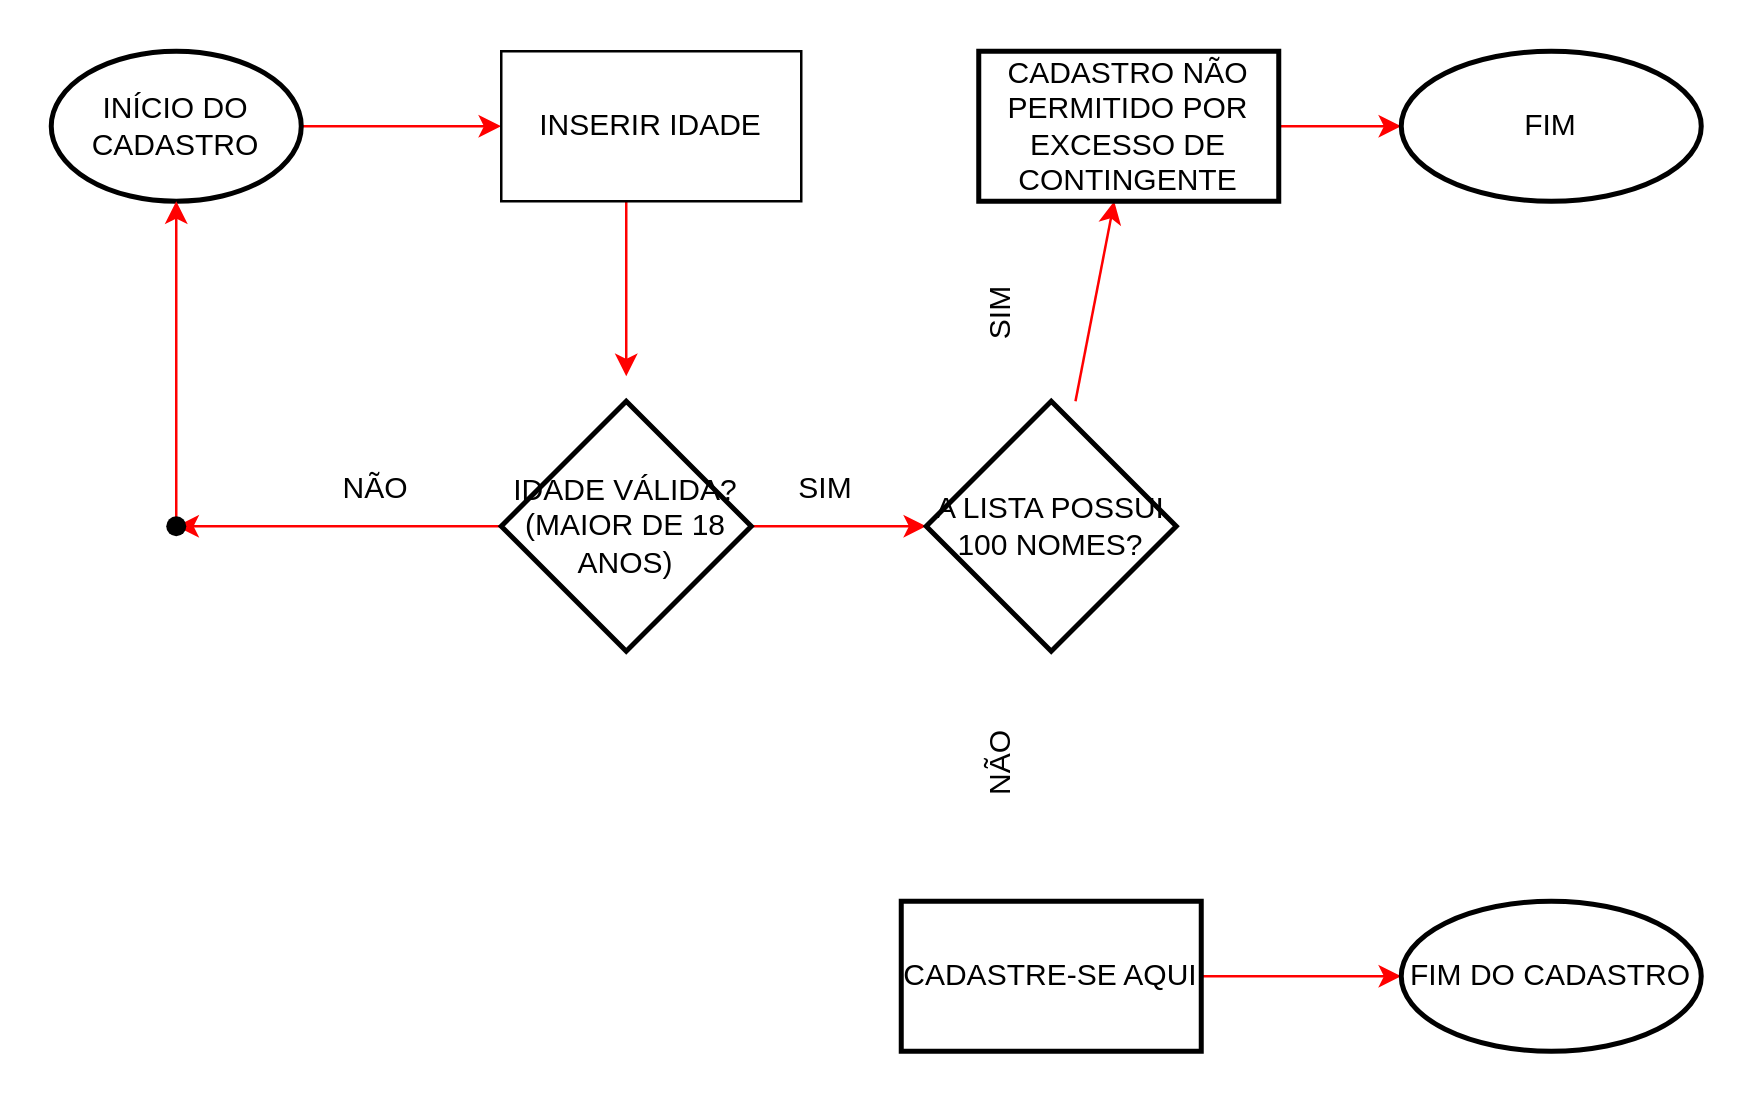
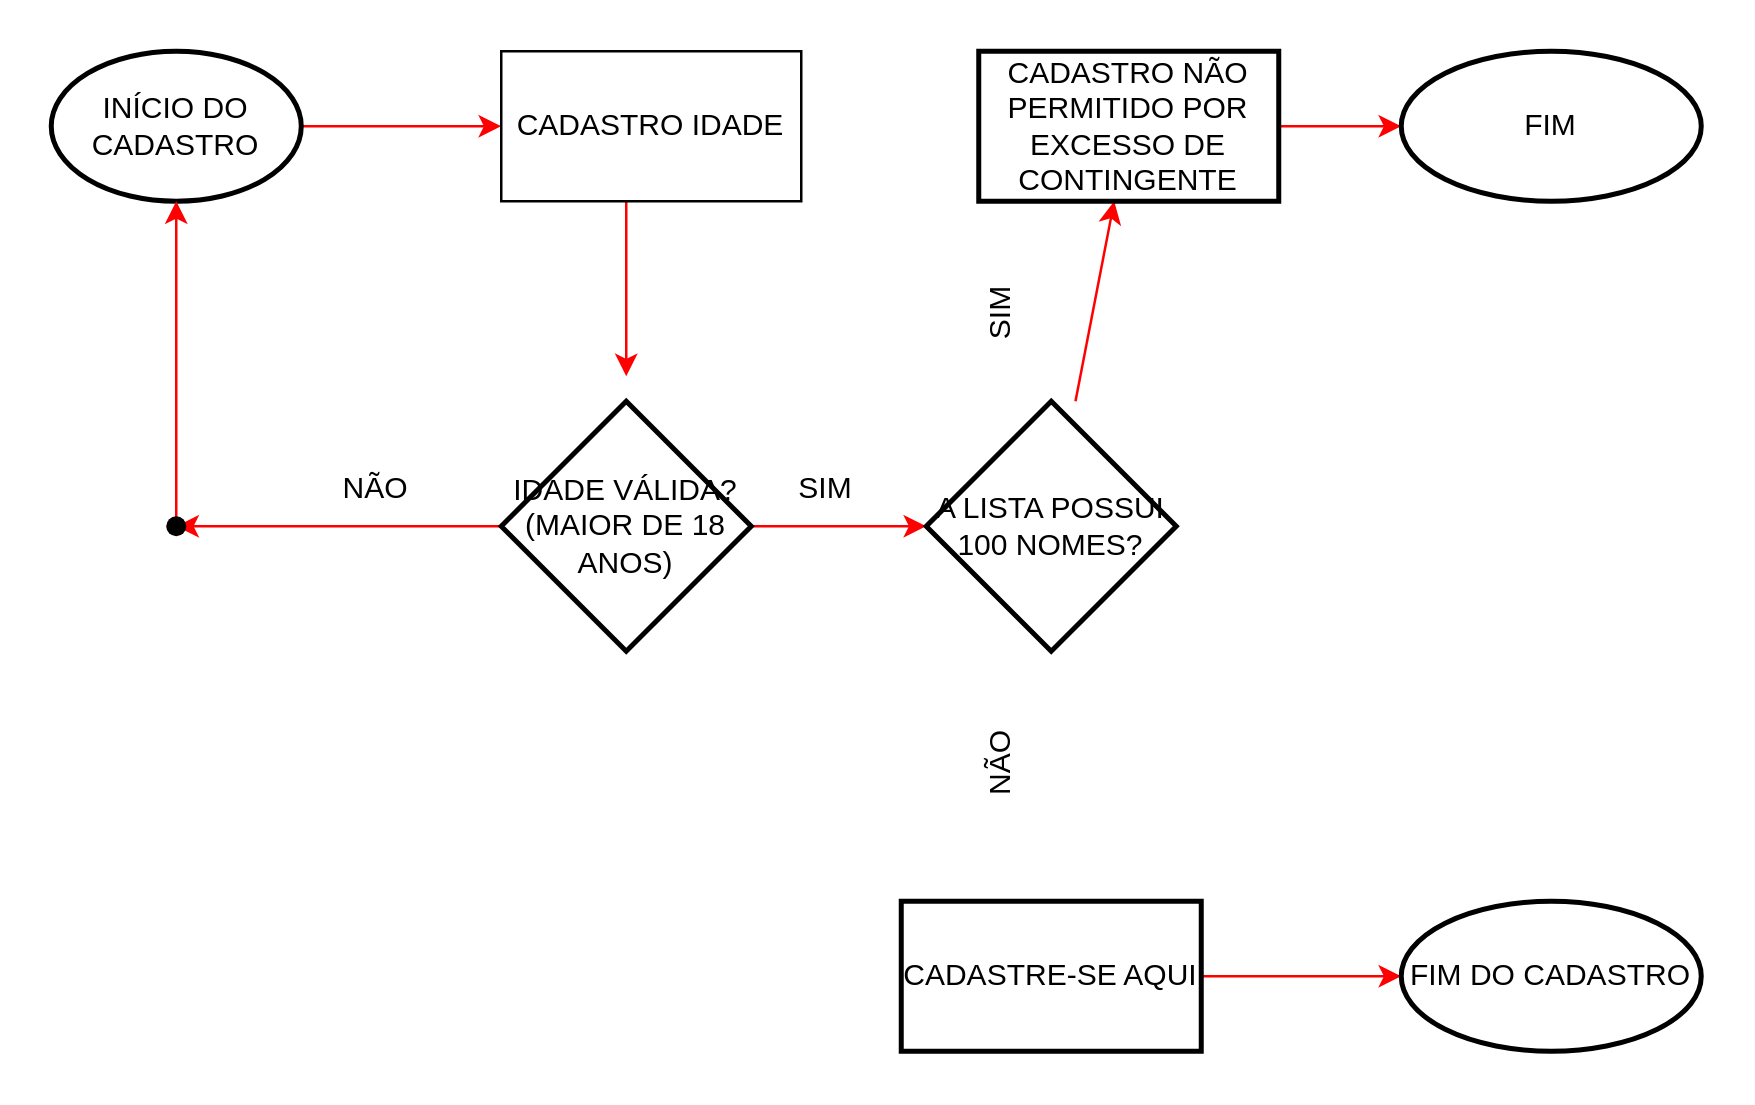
node "INSERIR IDADE": label "INSERIR IDADE" -> "CADASTRO IDADE"
